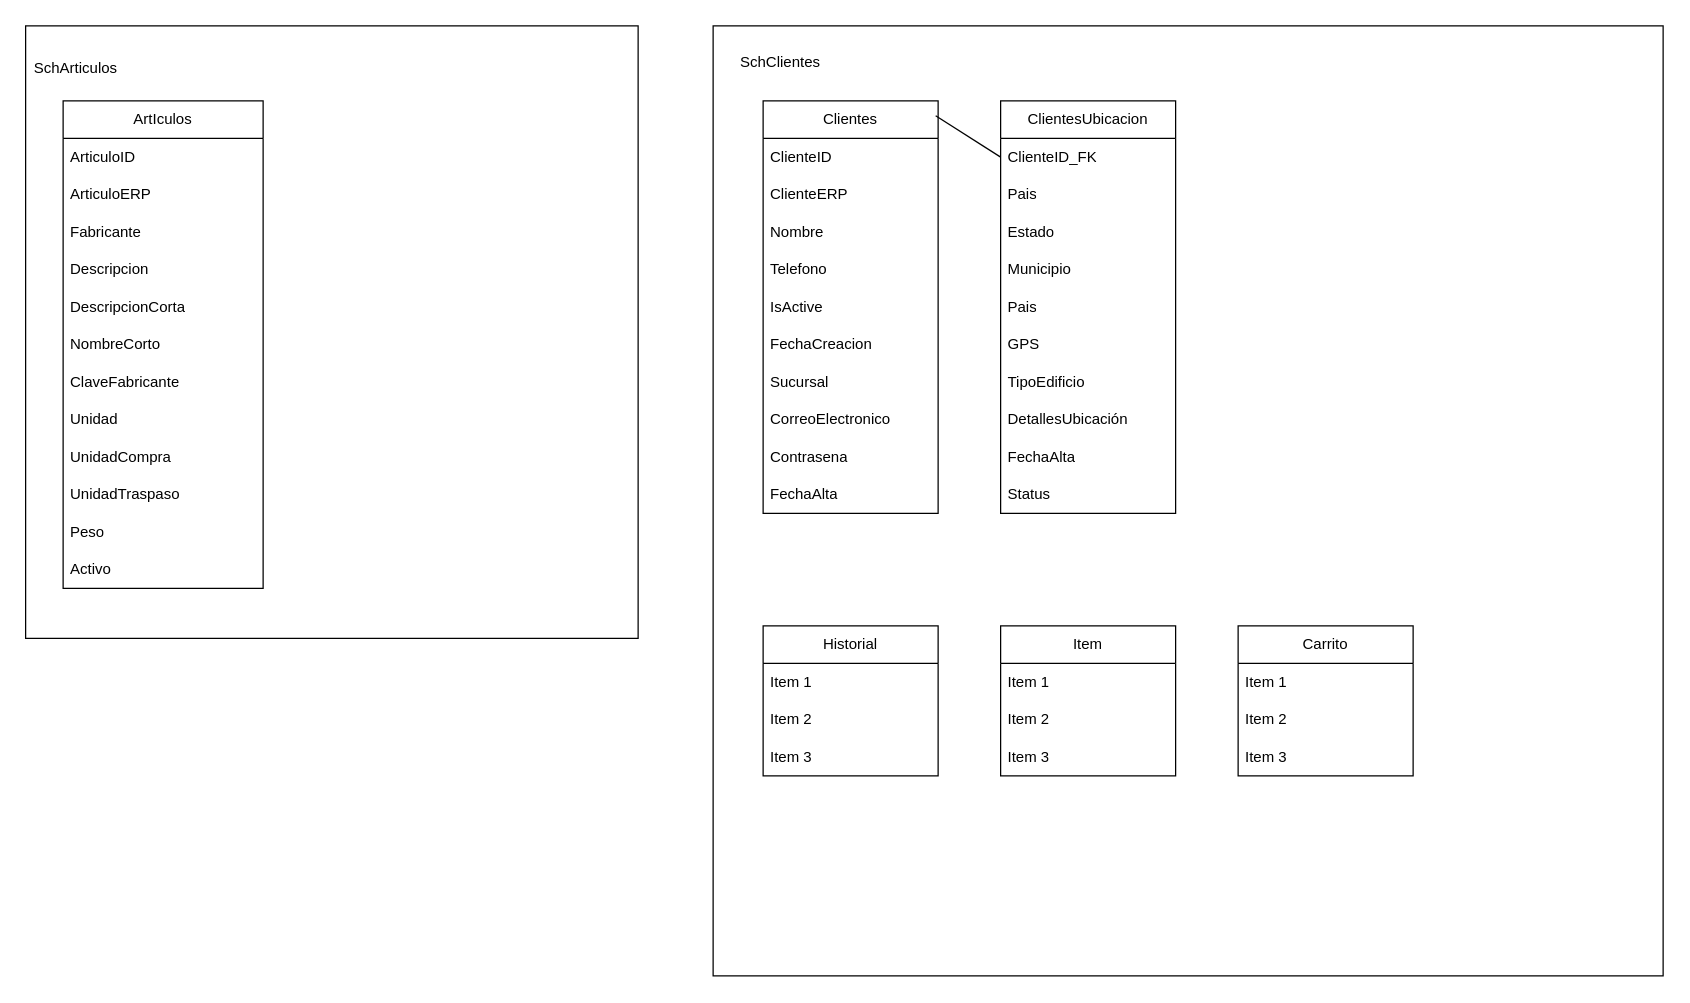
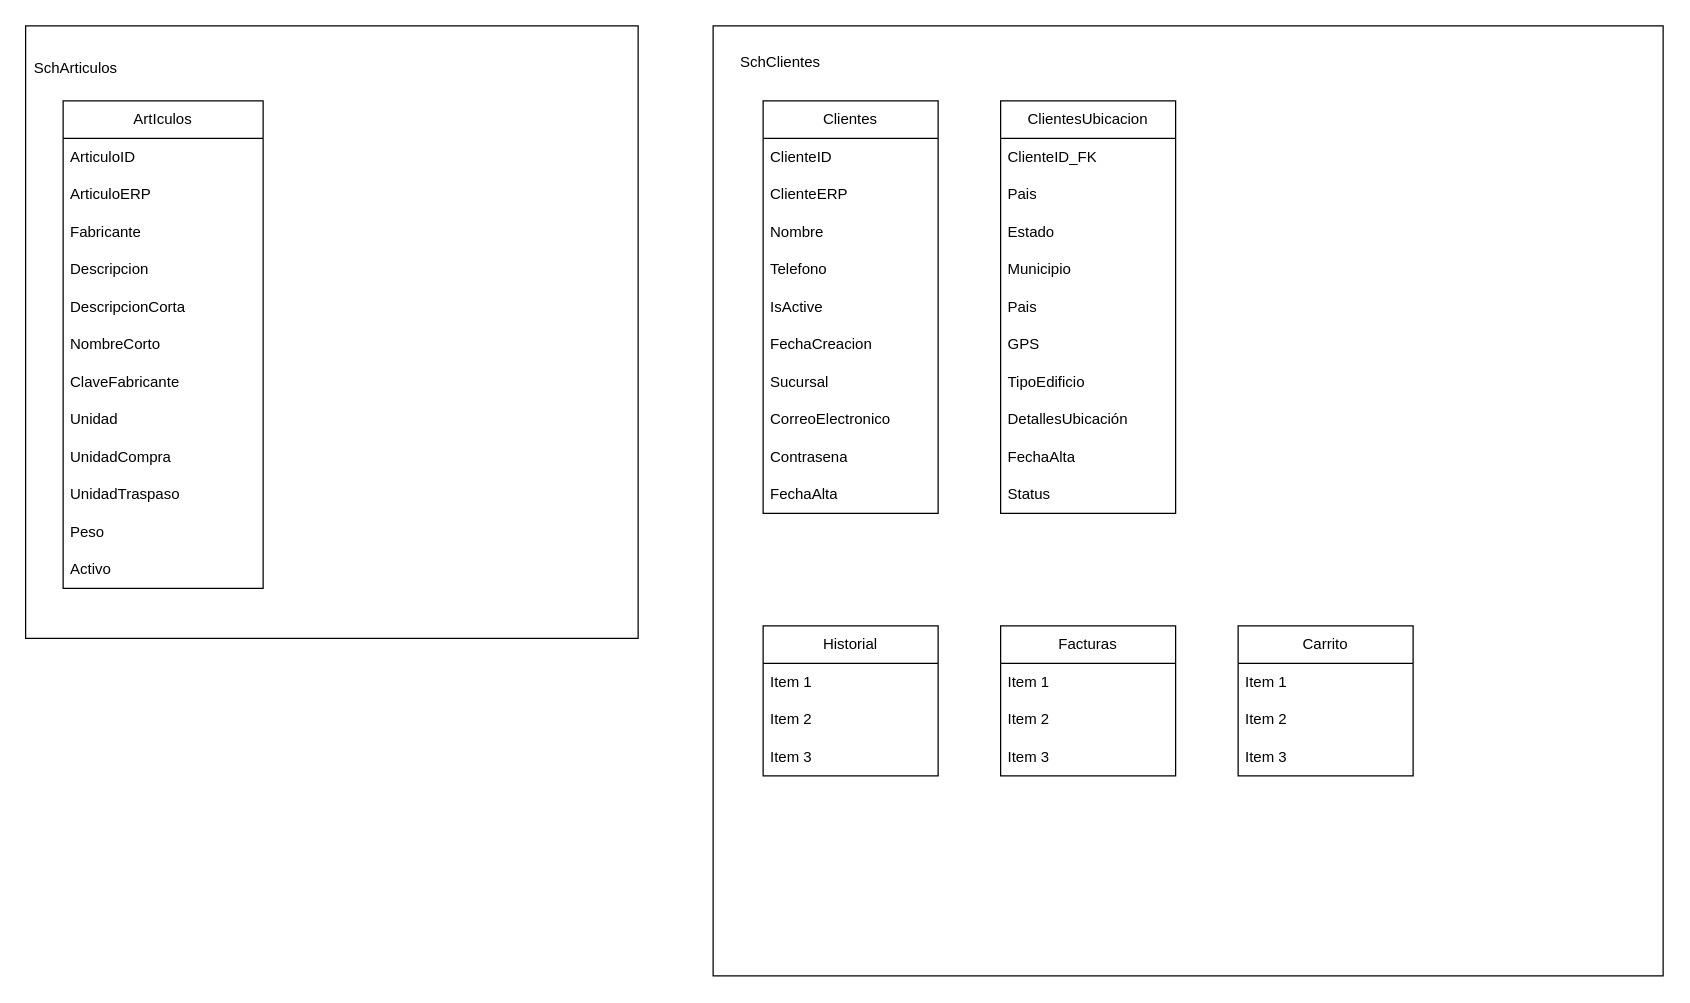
edge "ClienteID_FK" -- "Clientes": removed
node "Item": label "Item" -> "Facturas"
